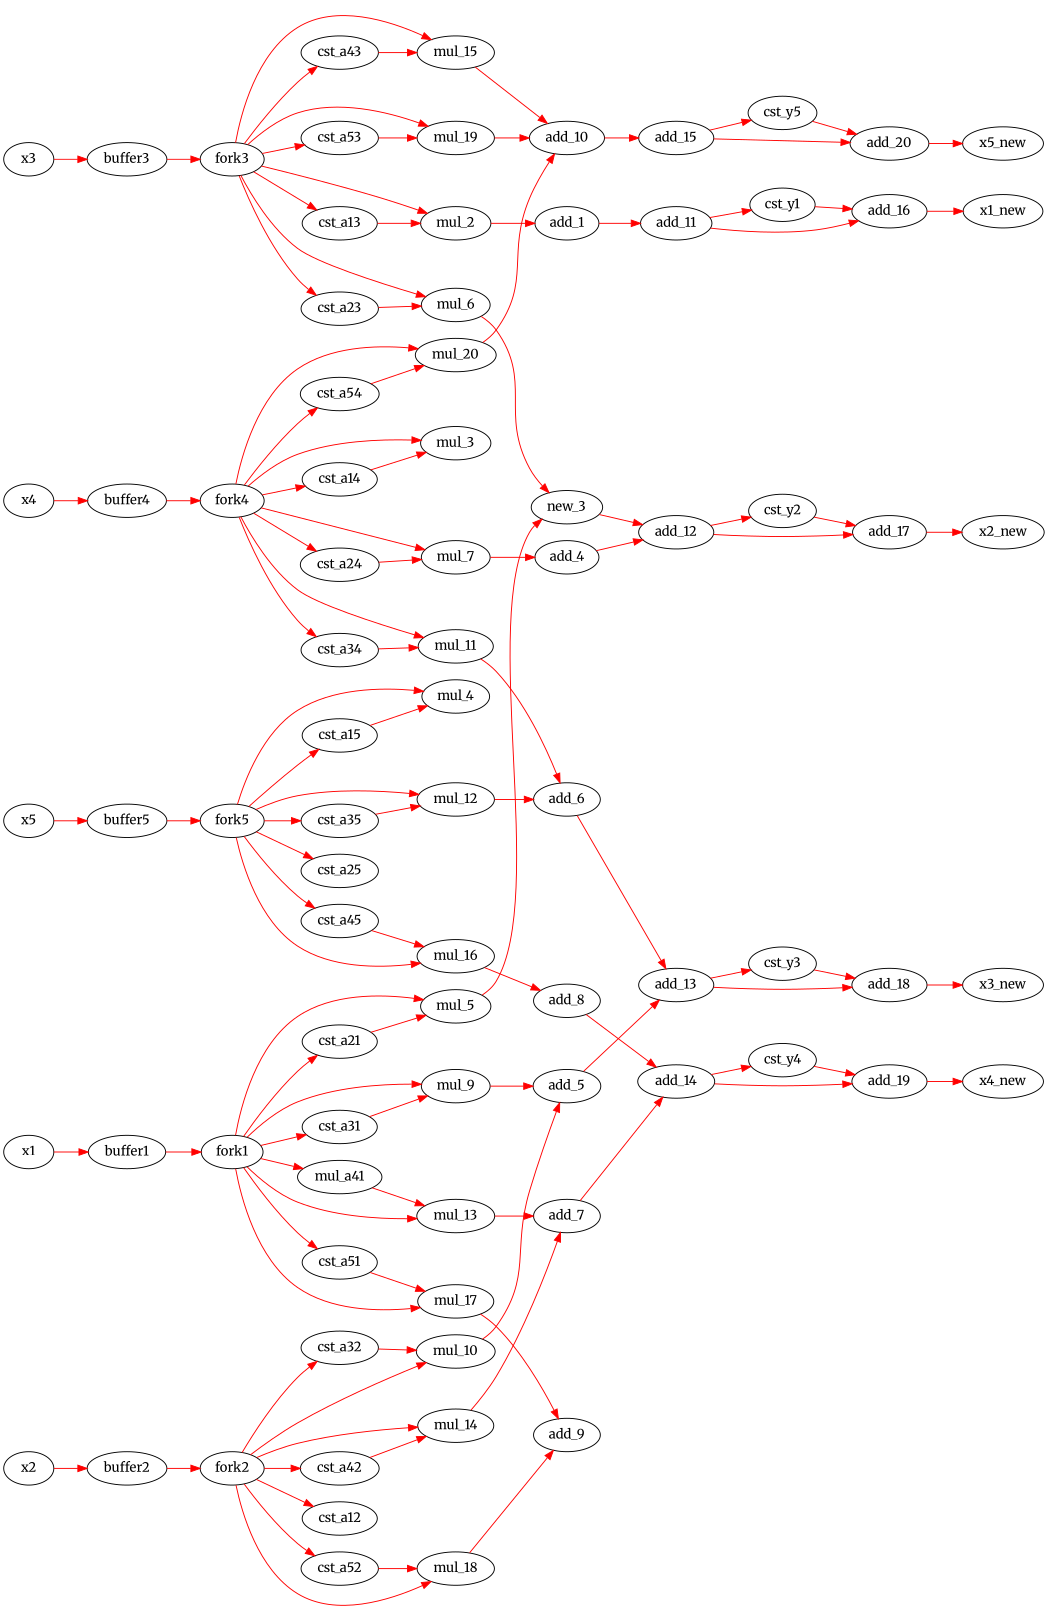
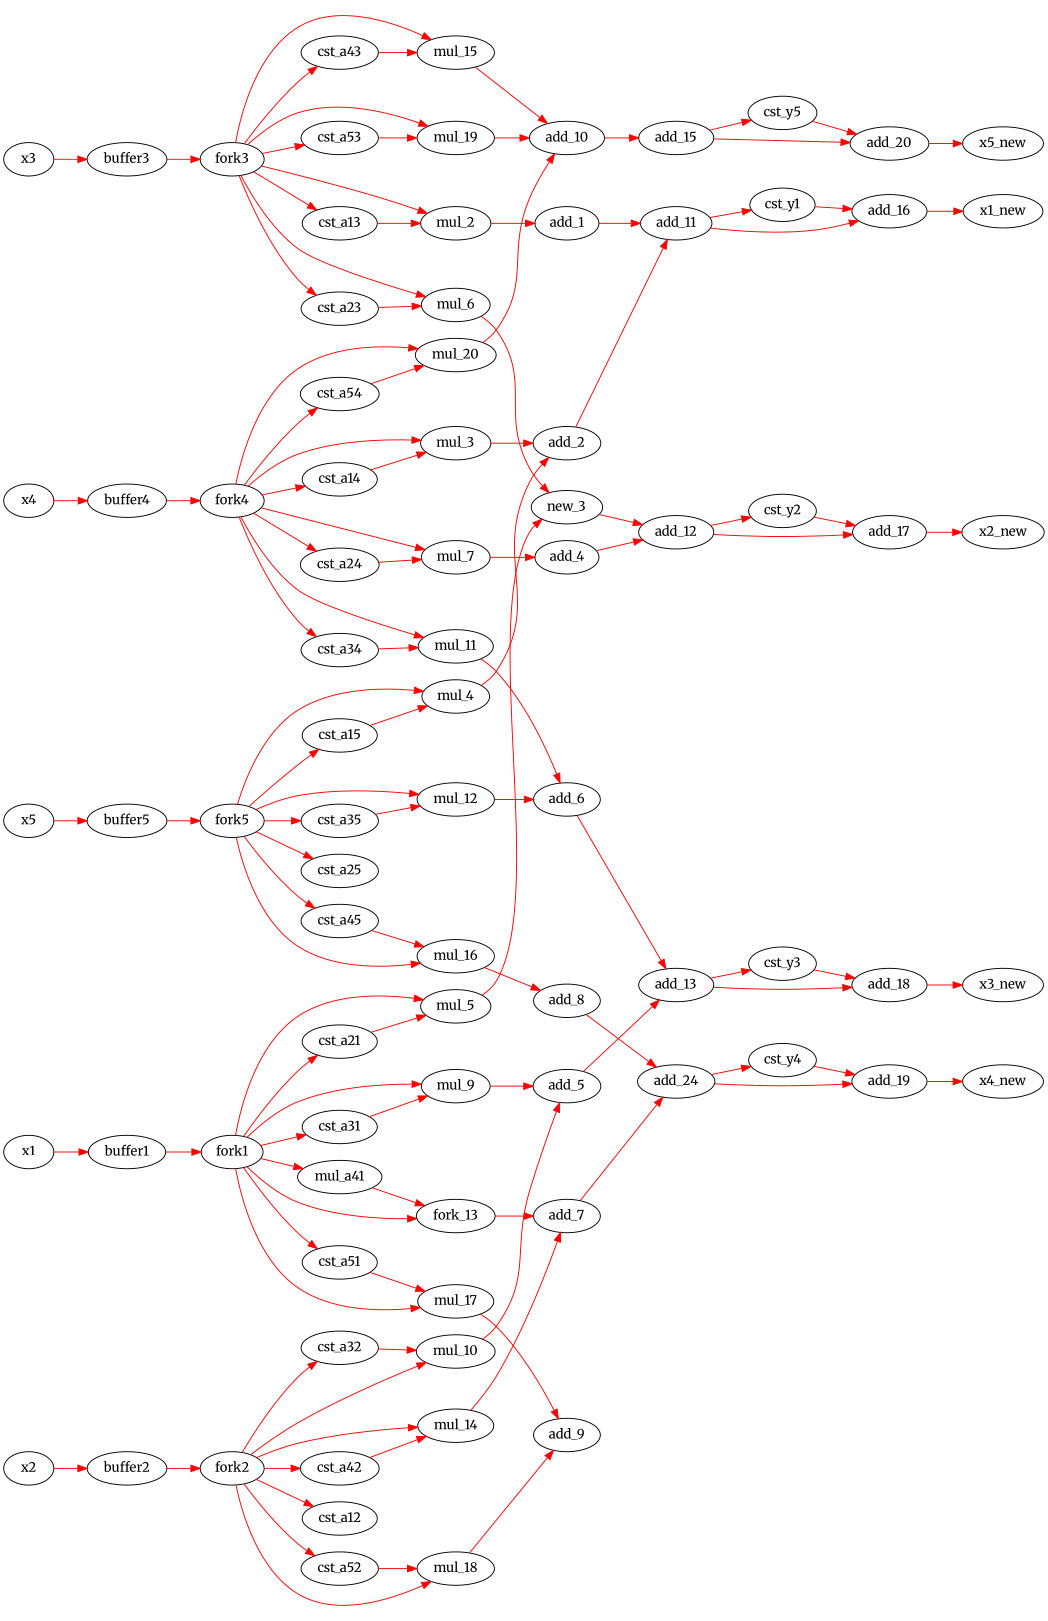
node "add_2": added
node "add_14": label "add_14" -> "add_24"
node "mul_13": label "mul_13" -> "fork_13"
